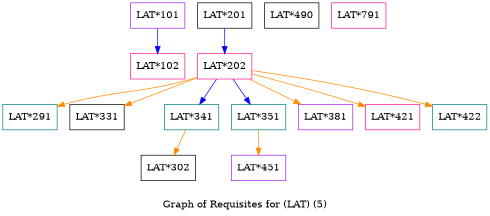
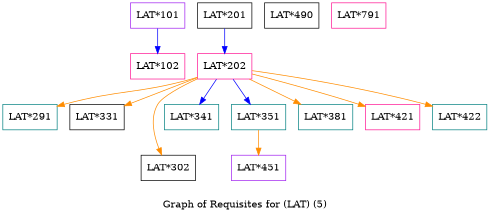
node "LAT*381": color purple -> teal
edge "LAT*341" -> "LAT*302": now "LAT*202" -> "LAT*302"
